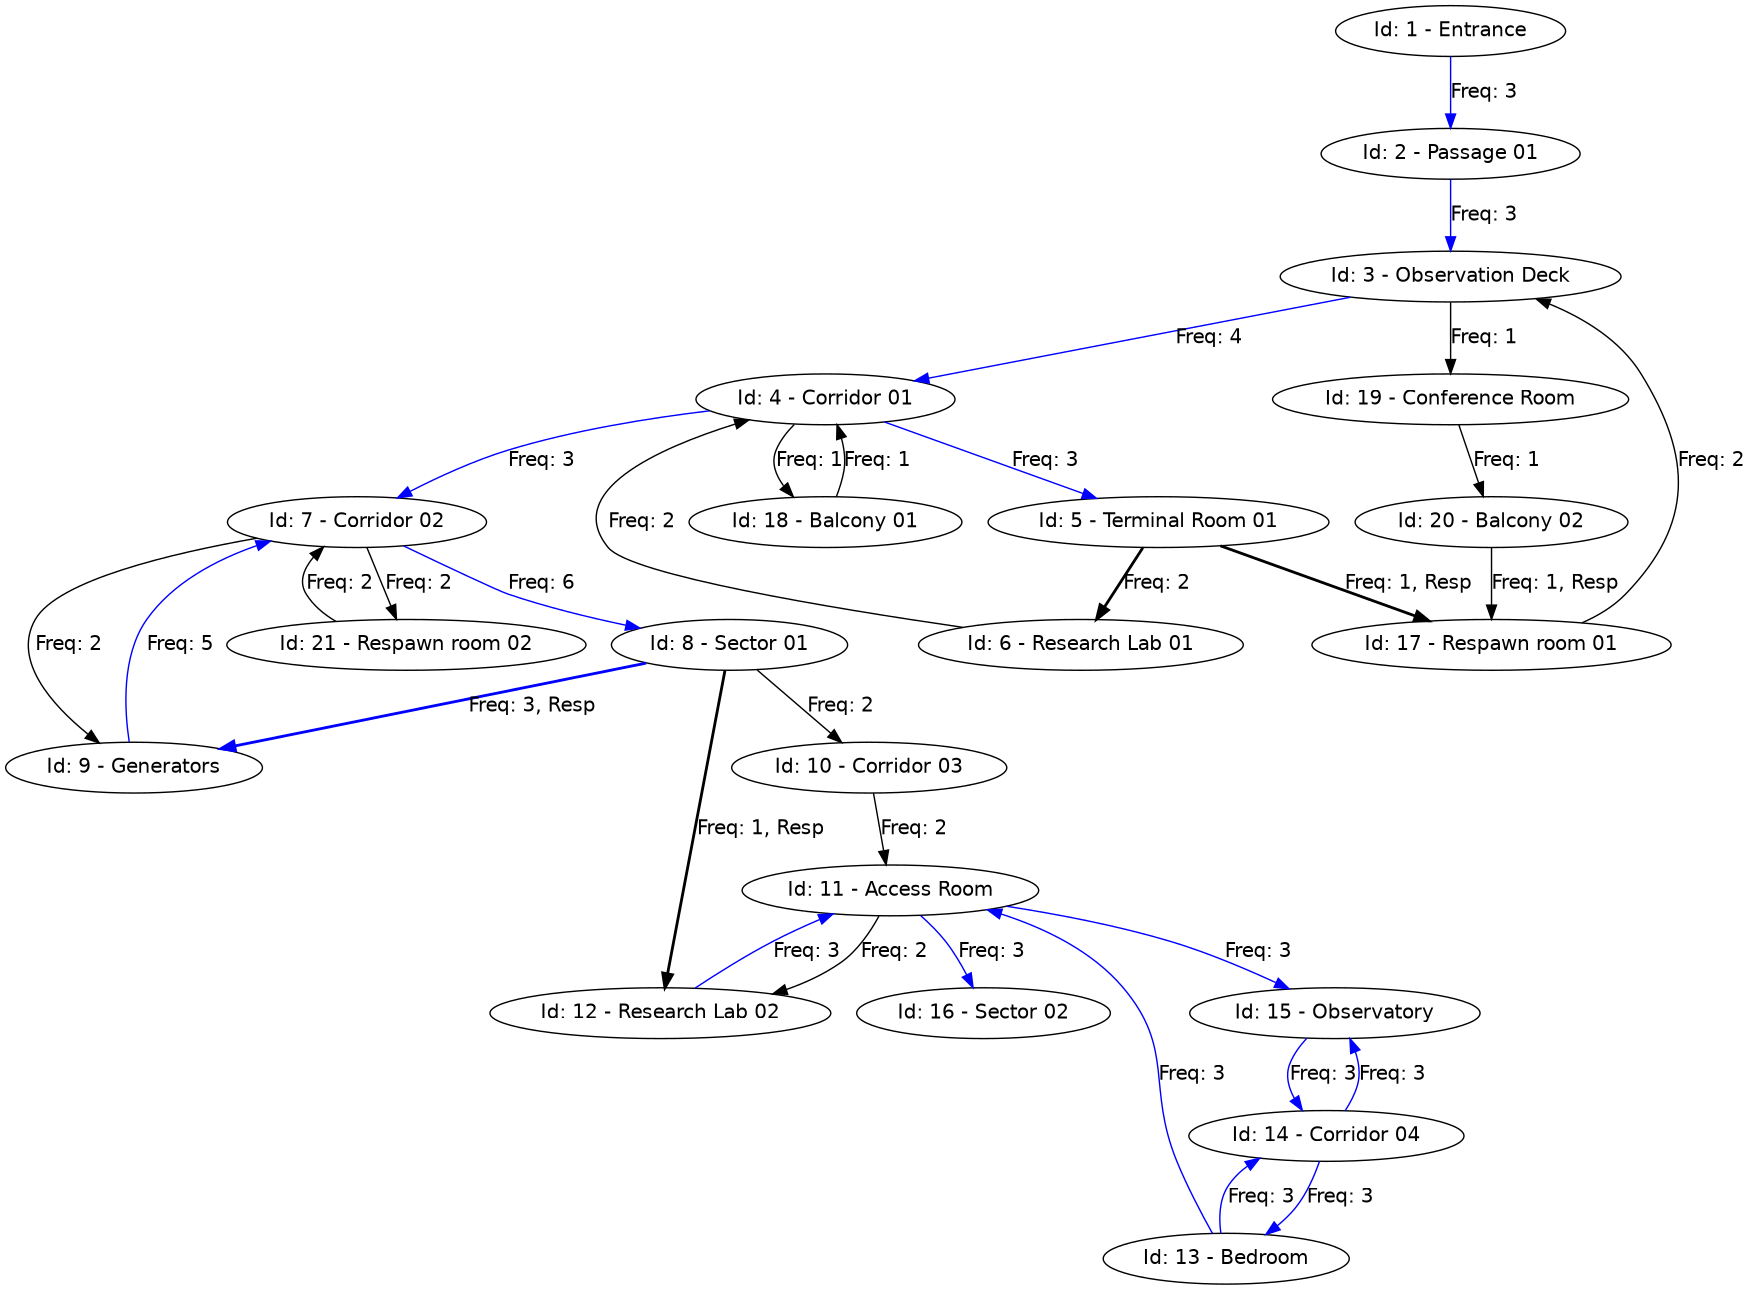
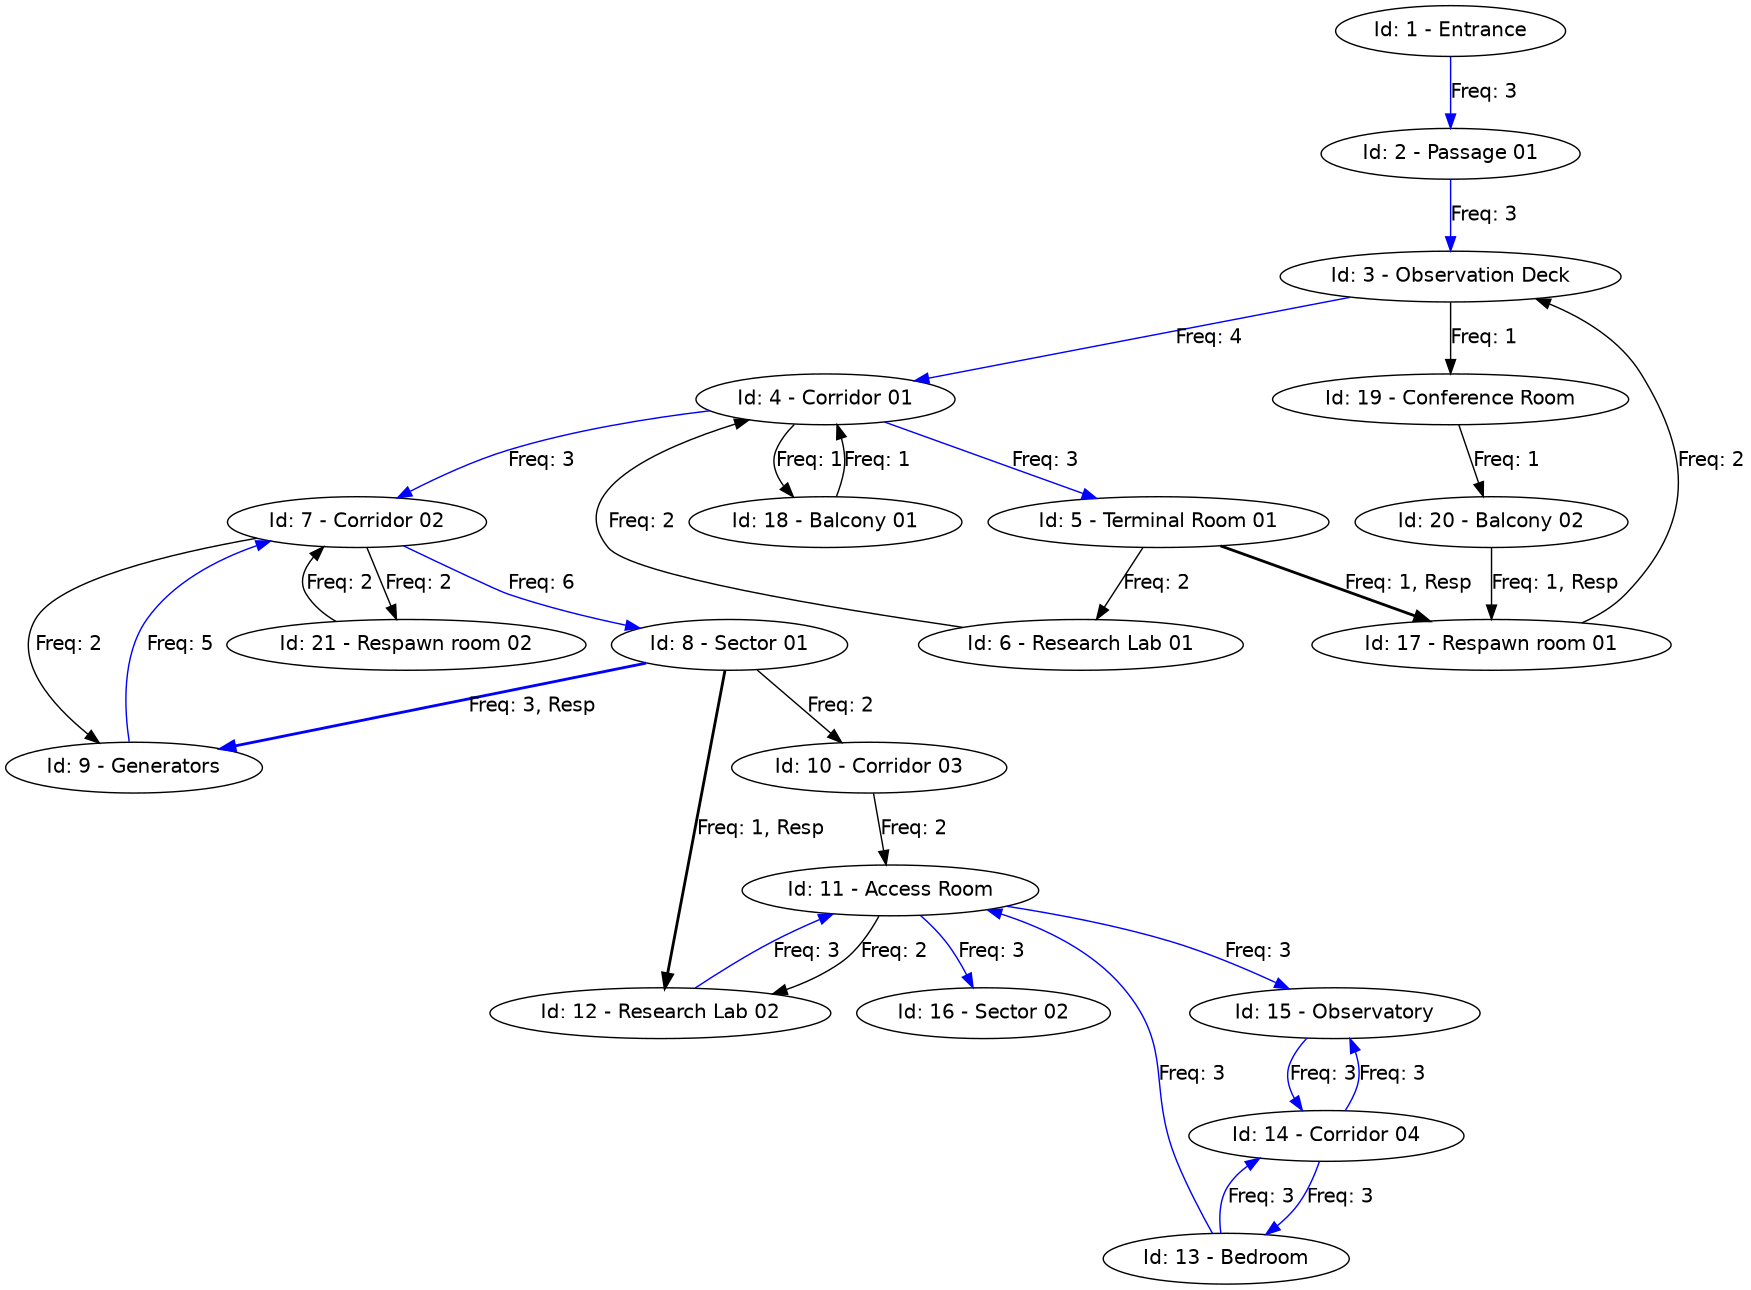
edge "Id: 5 - Terminal Room 01" -> "Id: 6 - Research Lab 01": style bold -> solid
